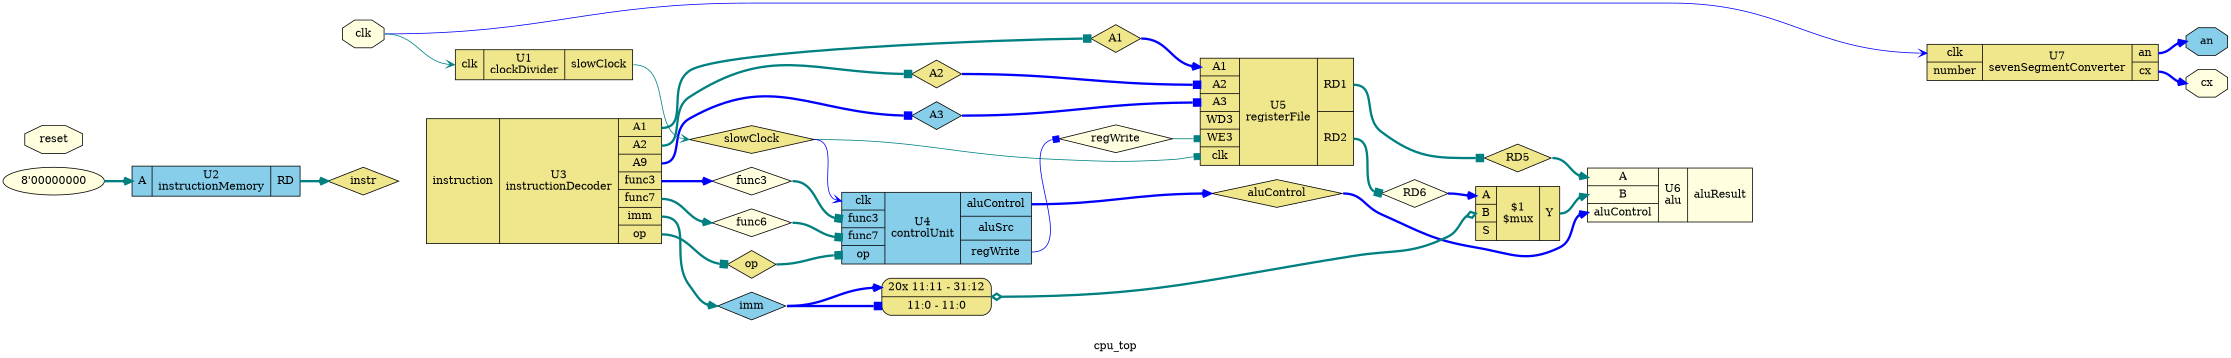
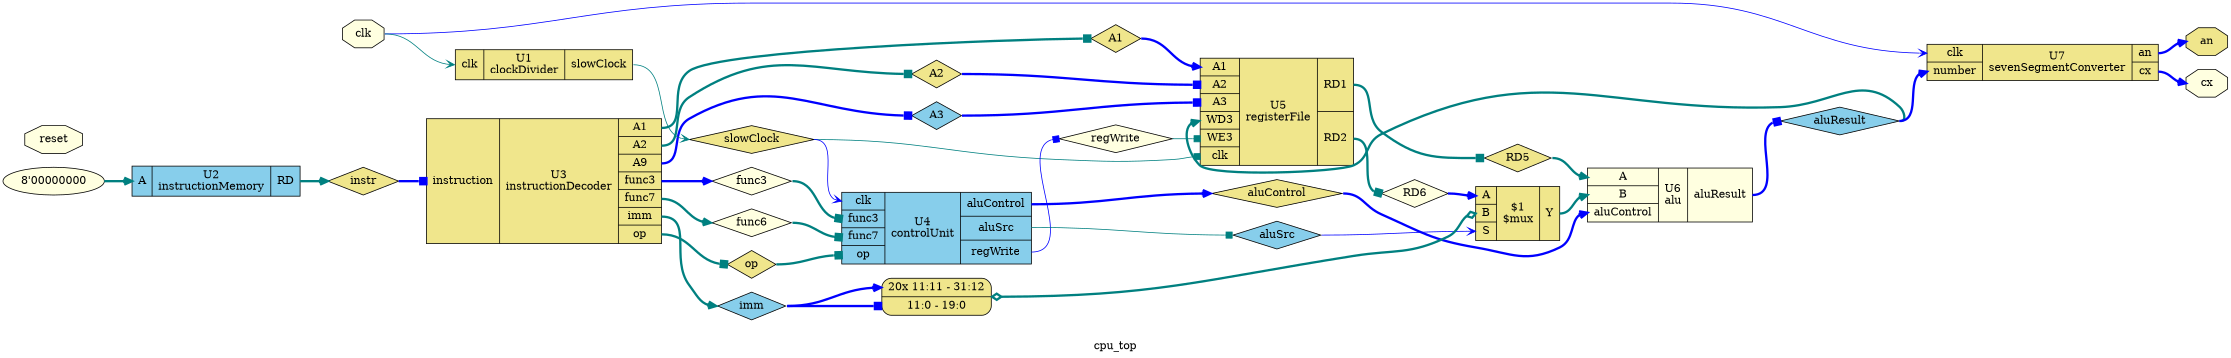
node "an": fillcolor skyblue -> khaki
node "aluResult": added
edge "instr" -> "instruction": added
node "aluSrc": added
node "20x 11:11 - 31:12": text "11:0 - 11:0" -> "11:0 - 19:0"
